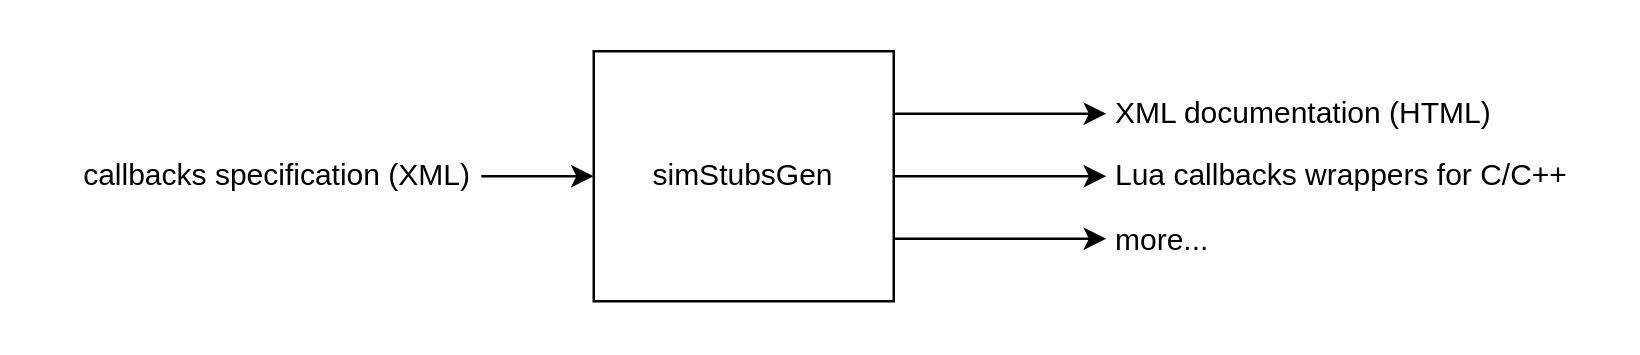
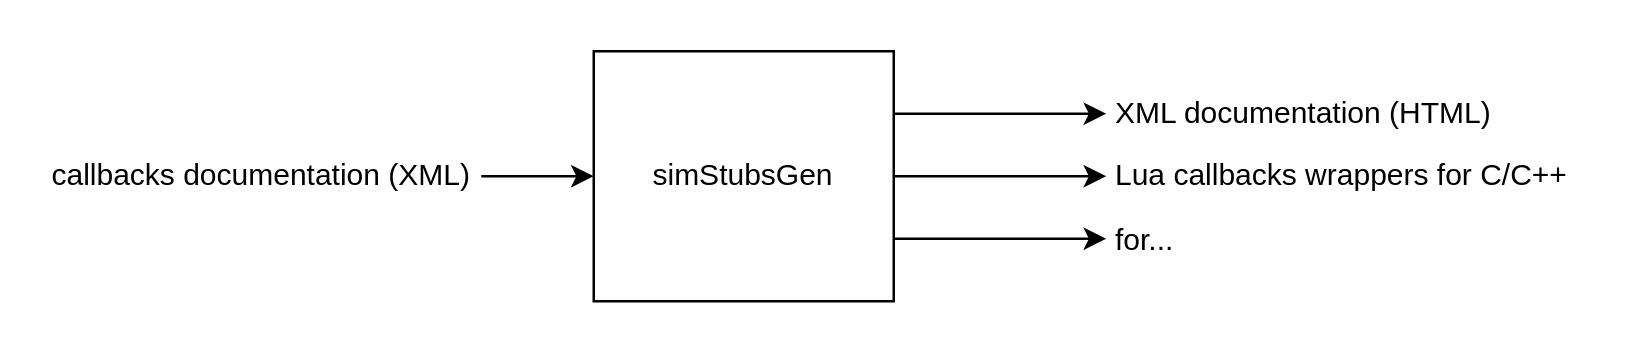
node "callbacks specification (XML)": label "callbacks specification (XML)" -> "callbacks documentation (XML)"
node "more...": label "more..." -> "for..."
